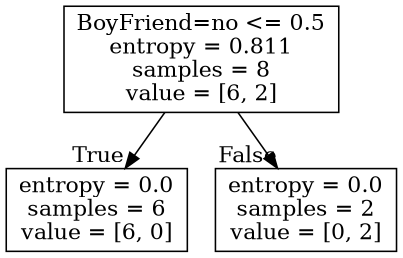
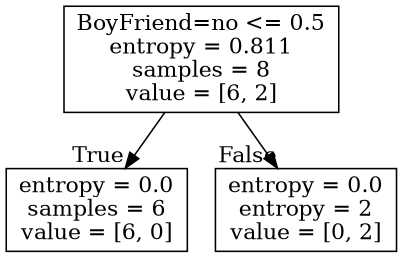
node "entropy = 0.0 samples = 2 value = [0, 2]": label "entropy = 0.0 samples = 2 value = [0, 2]" -> "entropy = 0.0 entropy = 2 value = [0, 2]"
